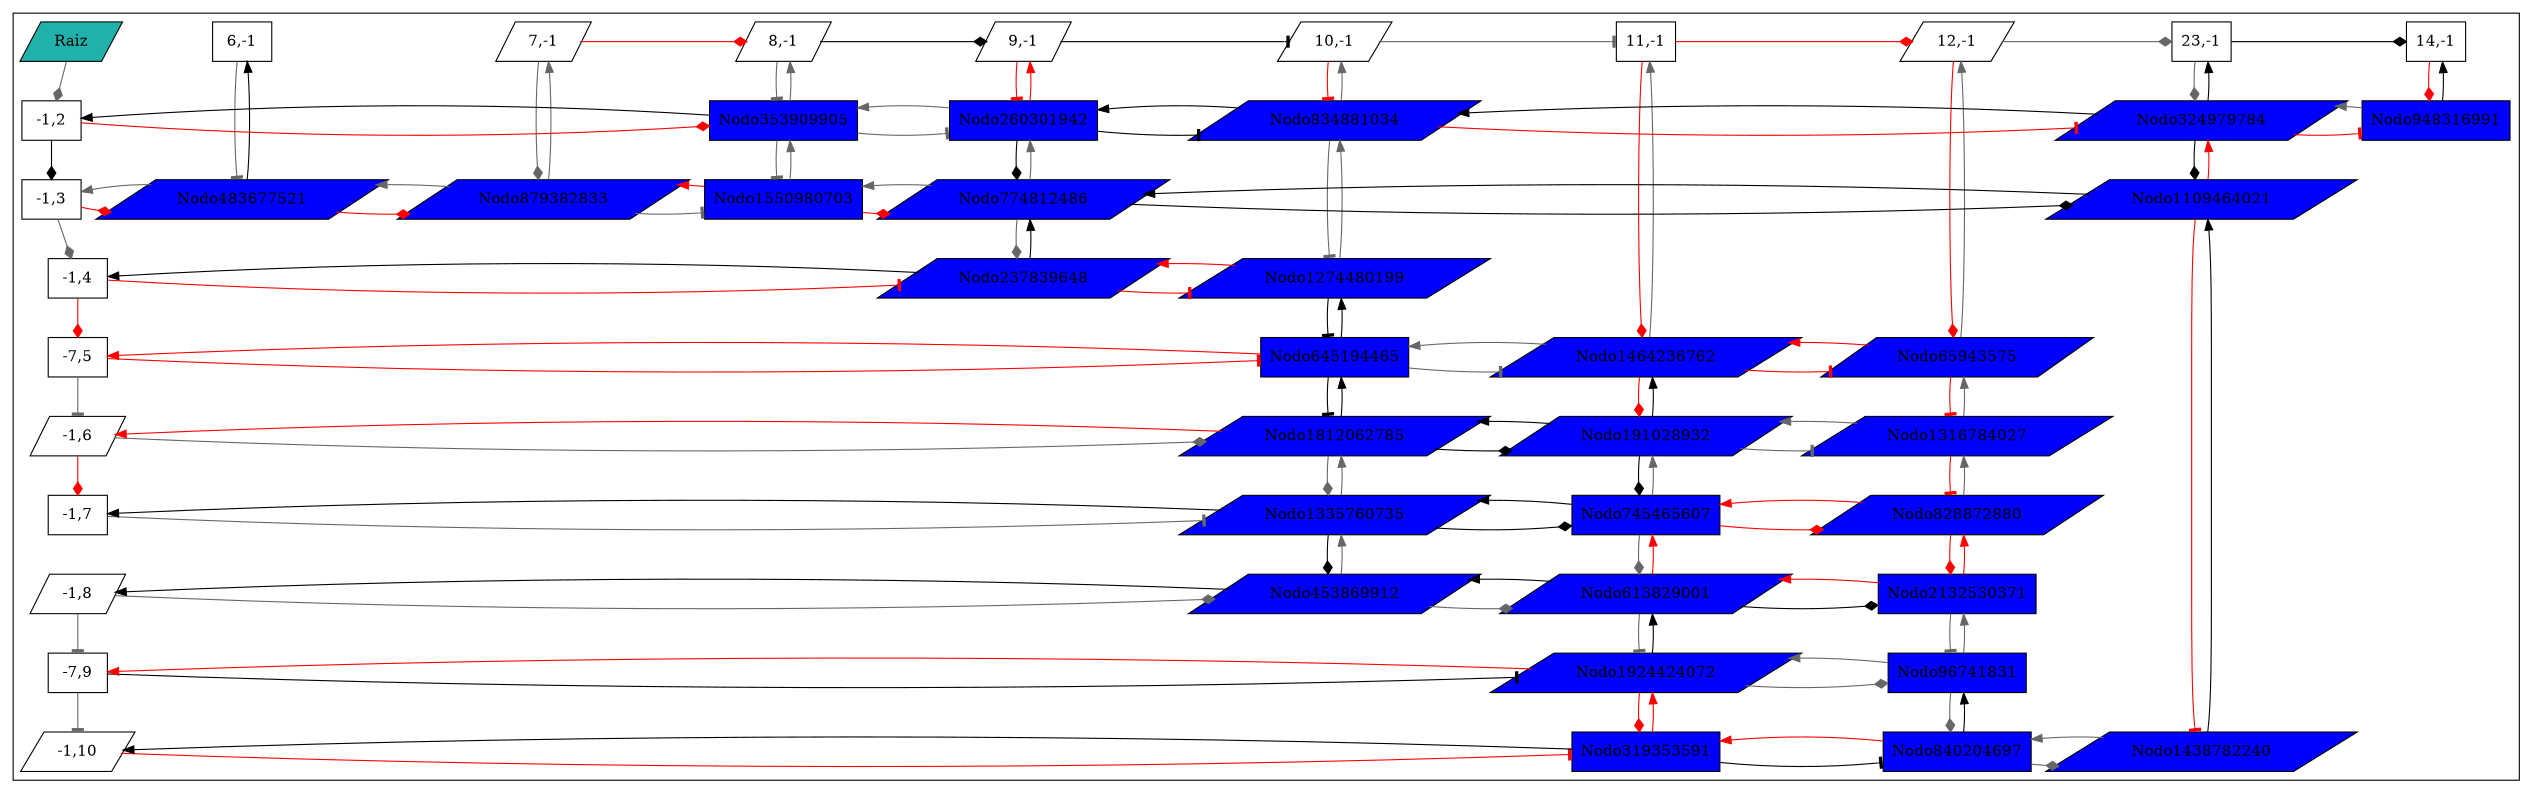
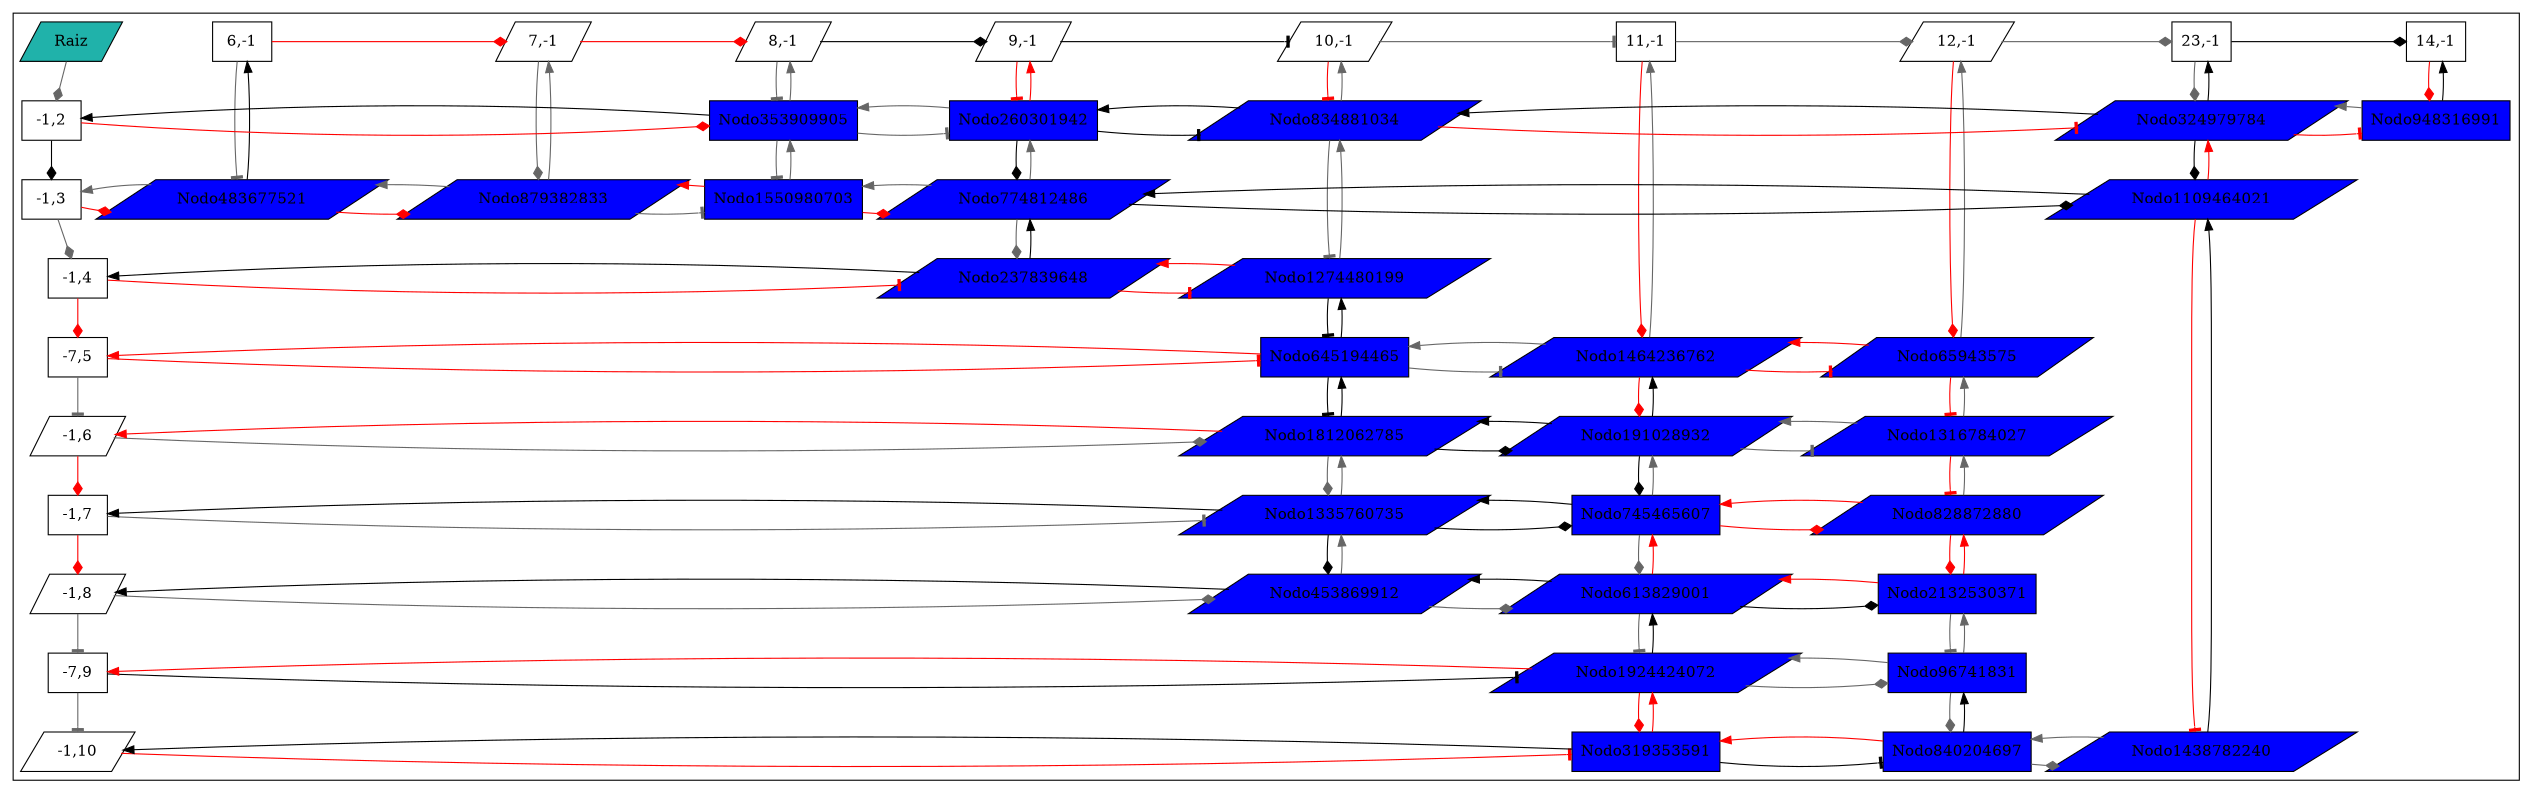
edge "6,-1" -> "7,-1": added
edge "11,-1" -> "12,-1": color red -> gray40
edge "-1,7" -> "-1,8": added
